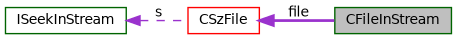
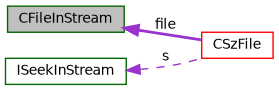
edge "CFileInStream" -> "CSzFile": reversed
